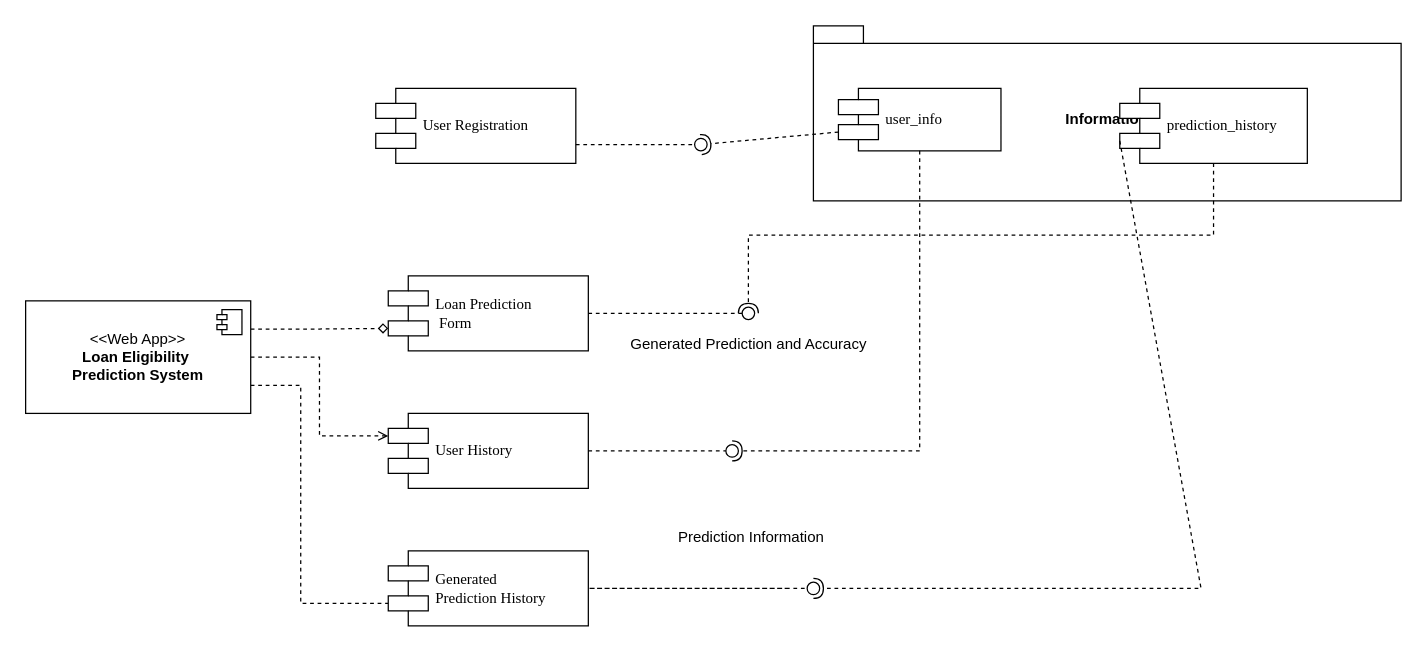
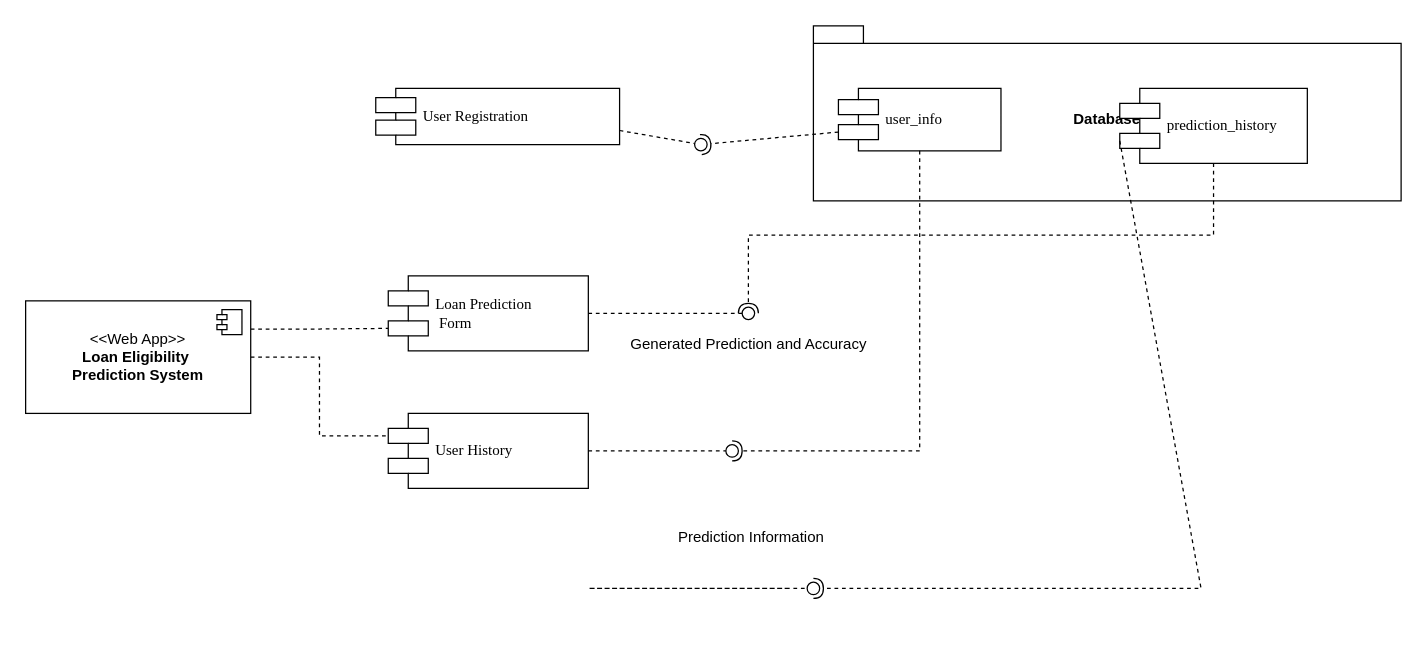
node "Information": label "Information" -> "Database"
node "User Registration": size 200x75 -> 244x56
edge "<<Web App>> Loan Eligibility Prediction System" -> "Loan Prediction Form": arrowhead diamond -> none
edge "<<Web App>> Loan Eligibility Prediction System" -> "User History": arrowhead open -> none
edge "<<Web App>> Loan Eligibility Prediction System" -- "Generated Prediction History": removed
node "Generated Prediction History": removed
